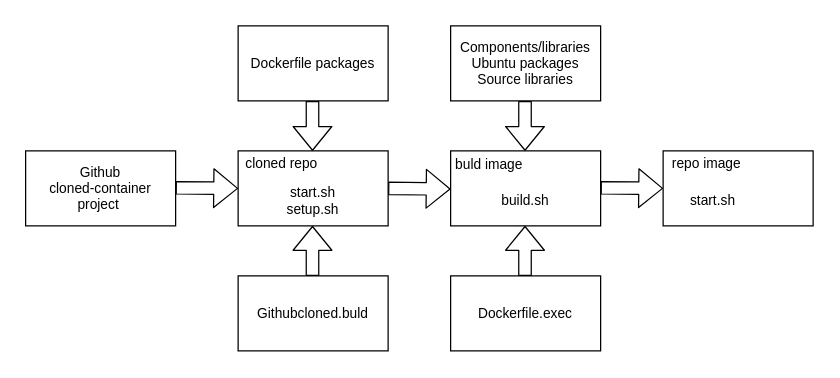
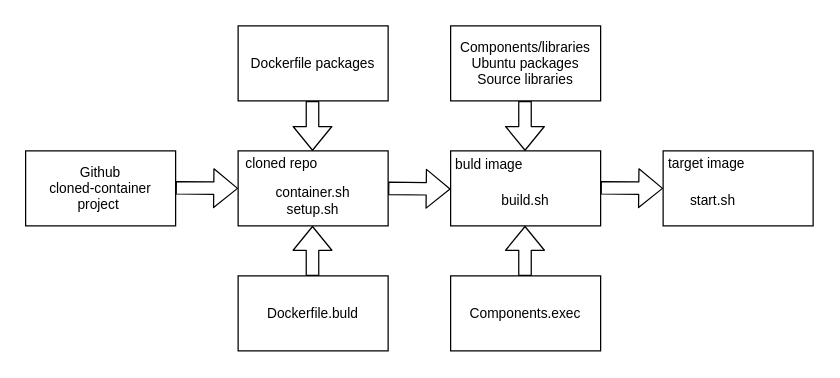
node "repo image": label "repo image" -> "target image"
node "start.sh setup.sh": label "start.sh setup.sh" -> "container.sh setup.sh"
node "Githubcloned.buld": label "Githubcloned.buld" -> "Dockerfile.buld"
node "Dockerfile.exec": label "Dockerfile.exec" -> "Components.exec"
